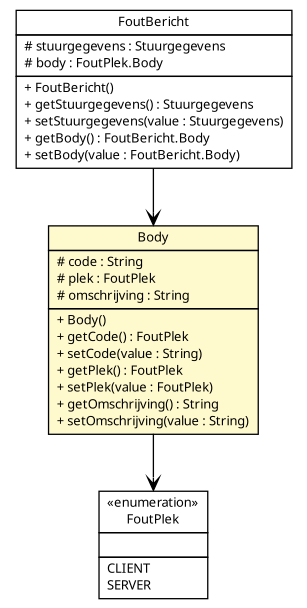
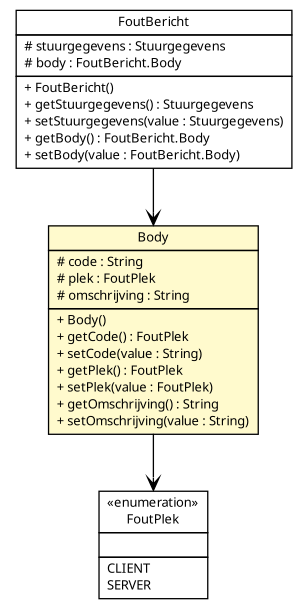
node "FoutBericht": text "# body : FoutPlek.Body" -> "# body : FoutBericht.Body"
